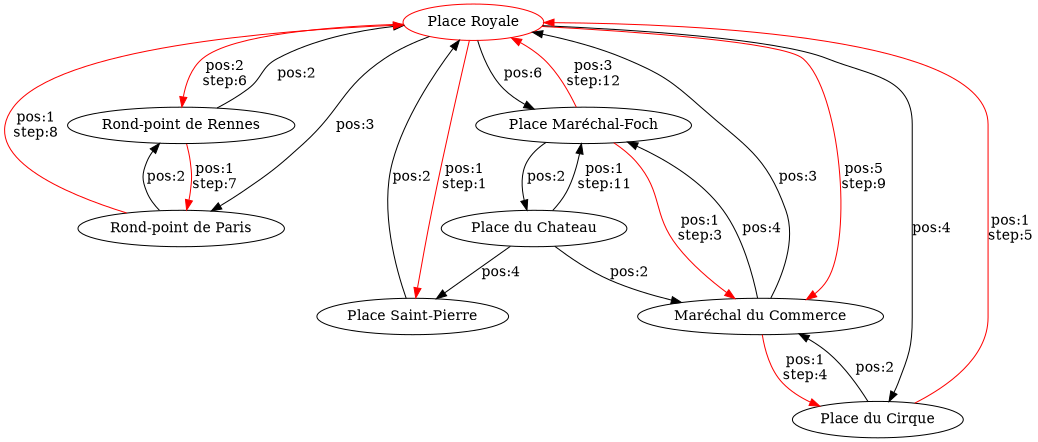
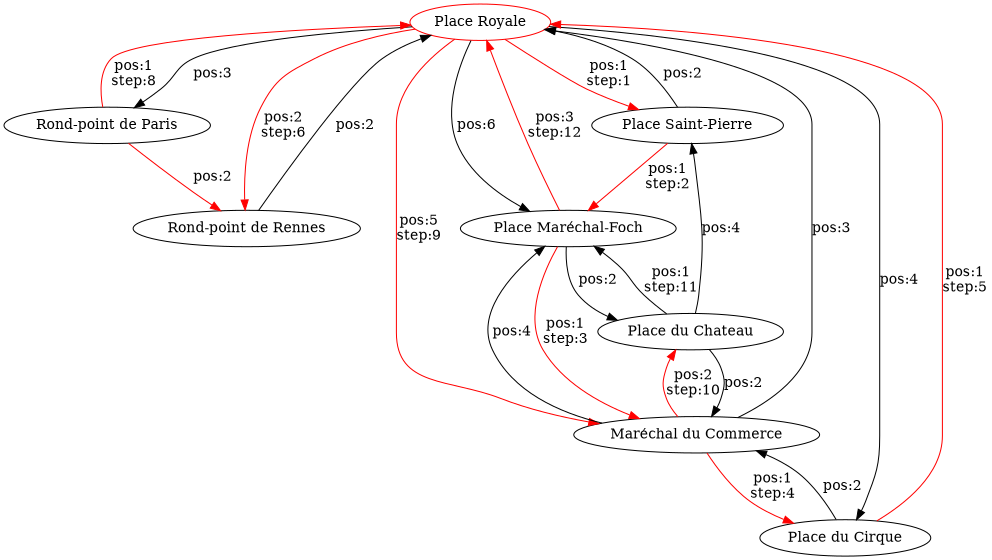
edge "Rond-point de Rennes" -> "Rond-point de Paris": removed, label "pos:1 step:7"
edge "Place Saint-Pierre" -> "Place Maréchal-Foch": added, label "pos:1 step:2"
edge "Rond-point de Paris" -> "Rond-point de Rennes": color black -> red
edge "Maréchal du Commerce" -> "Place du Chateau": added, label "pos:2 step:10"
